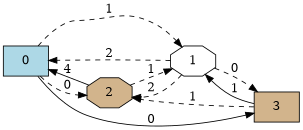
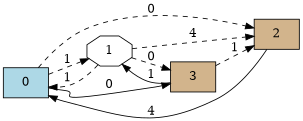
edge "1" -> "0": label "2" -> "1"
edge "2" -> "1": removed, label "1"
edge "1" -> "2": label "2" -> "4"
node "2": shape octagon -> box
